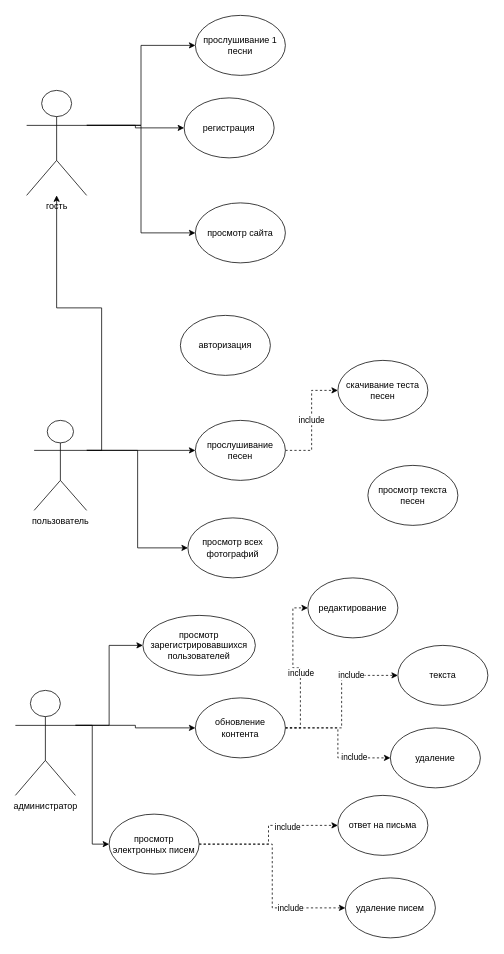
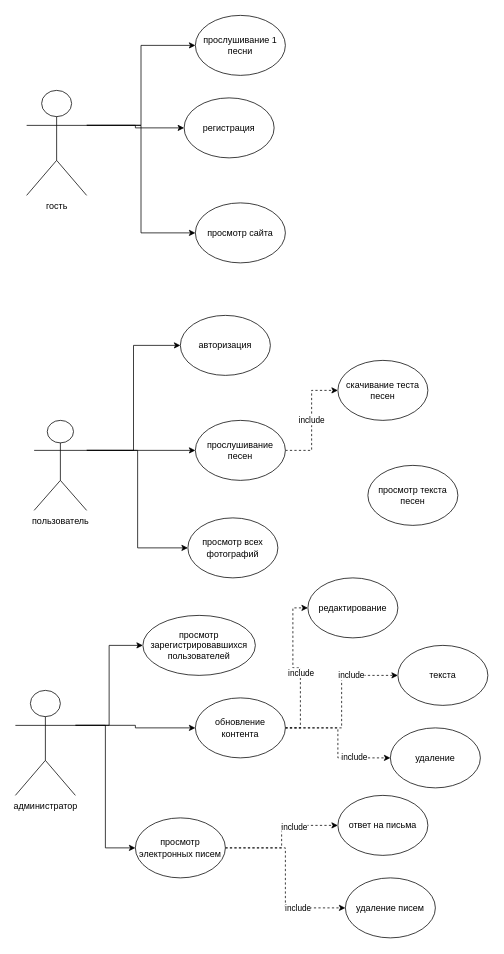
edge "пользователь" -> "гость": now "пользователь" -> "авторизация"
node "просмотр электронных писем": moved (154, 844) -> (180, 848)
